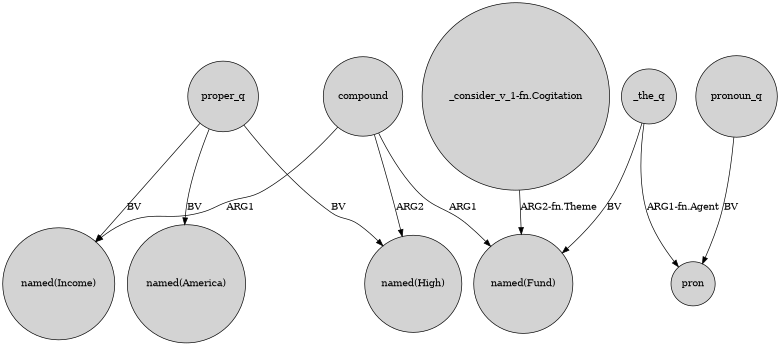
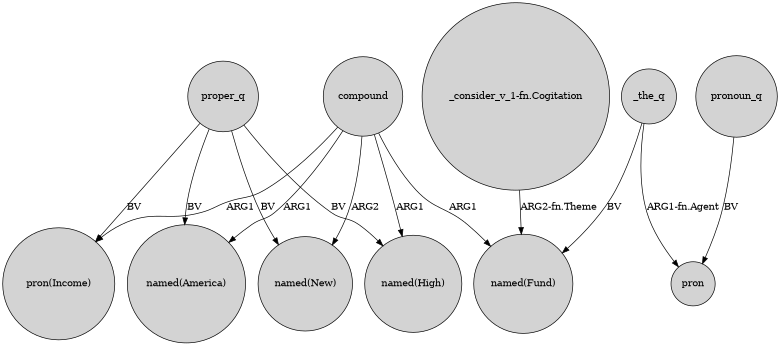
edge "compound" -> "named(America)": added, label "ARG1"
edge "compound" -> "named(High)": label "ARG2" -> "ARG1"
node "named(Income)": label "named(Income)" -> "pron(Income)"
node "named(New)": added
